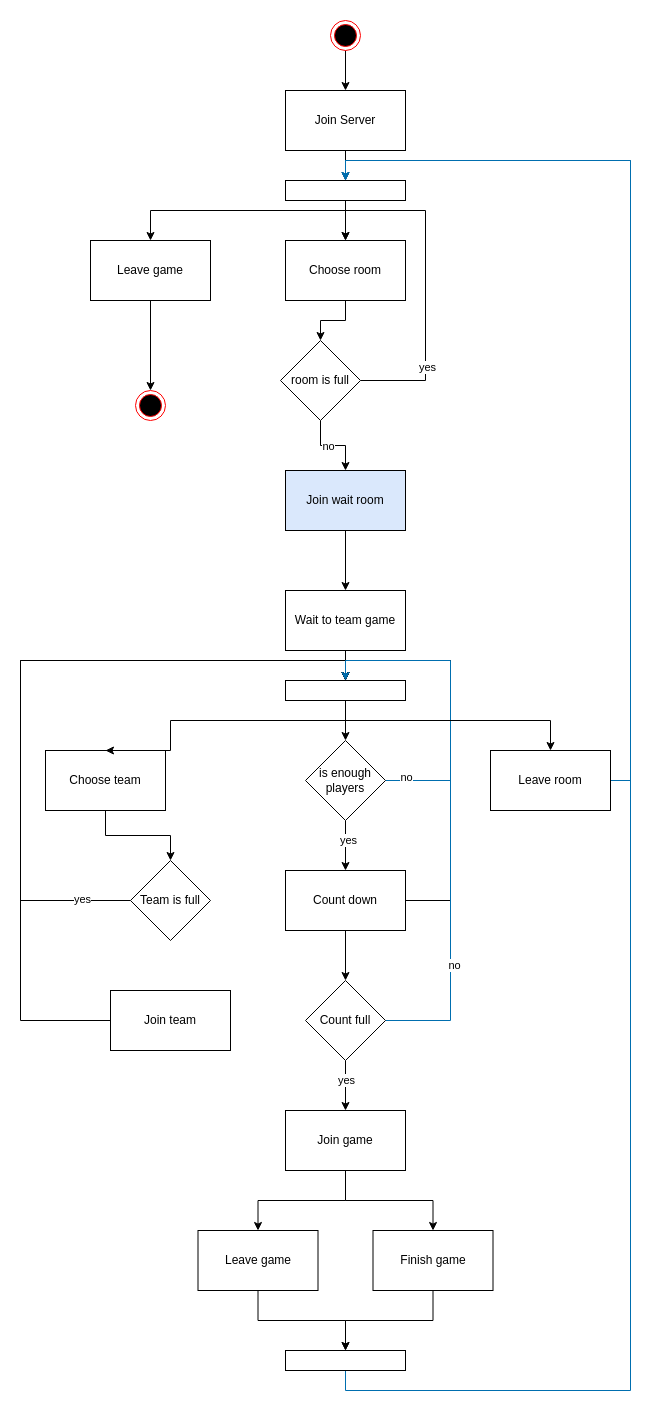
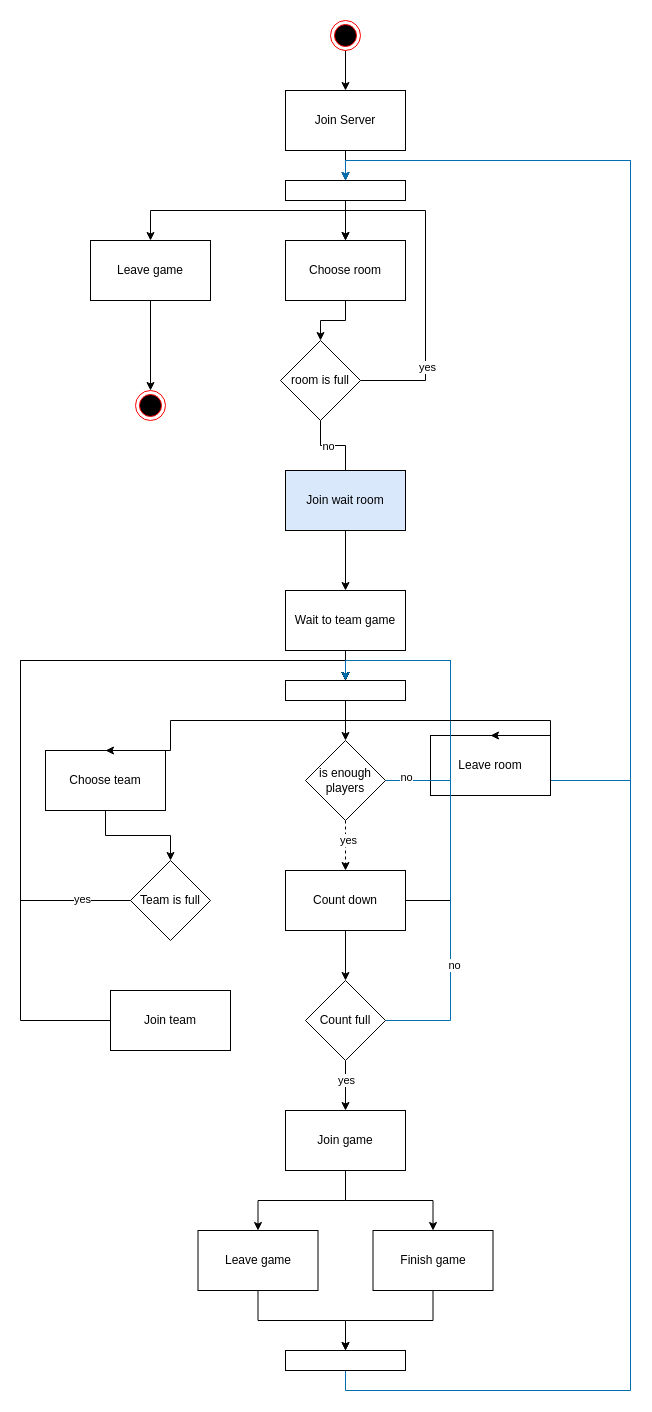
edge "room is full" -> "Join wait room": arrowhead classic -> none
node "Leave room": moved (551, 781) -> (491, 766)
edge "is enough players" -> "Count down": style solid -> dashed
